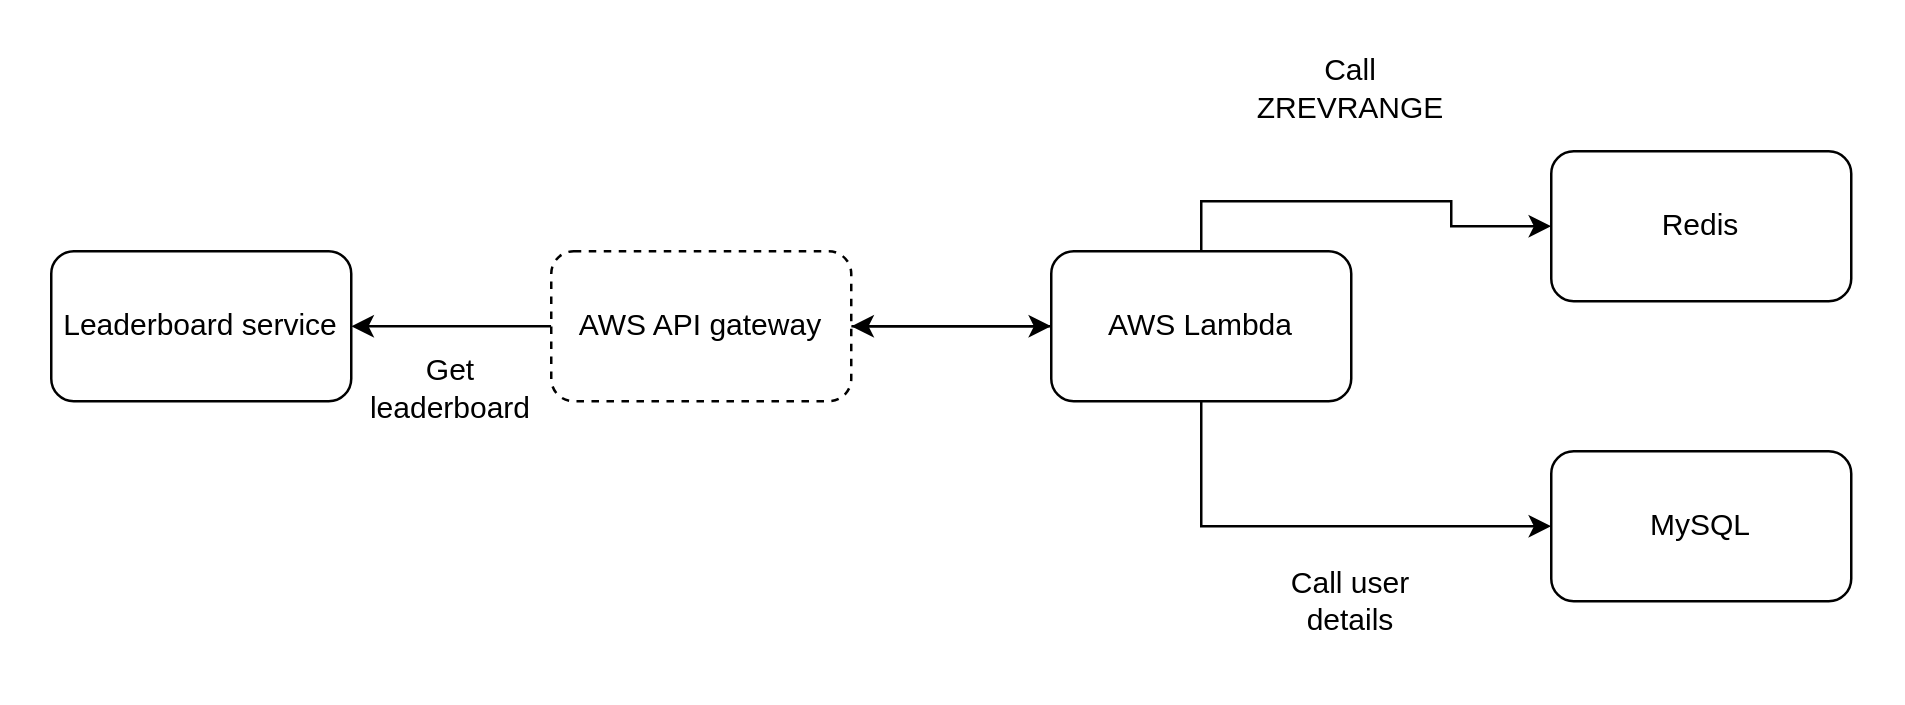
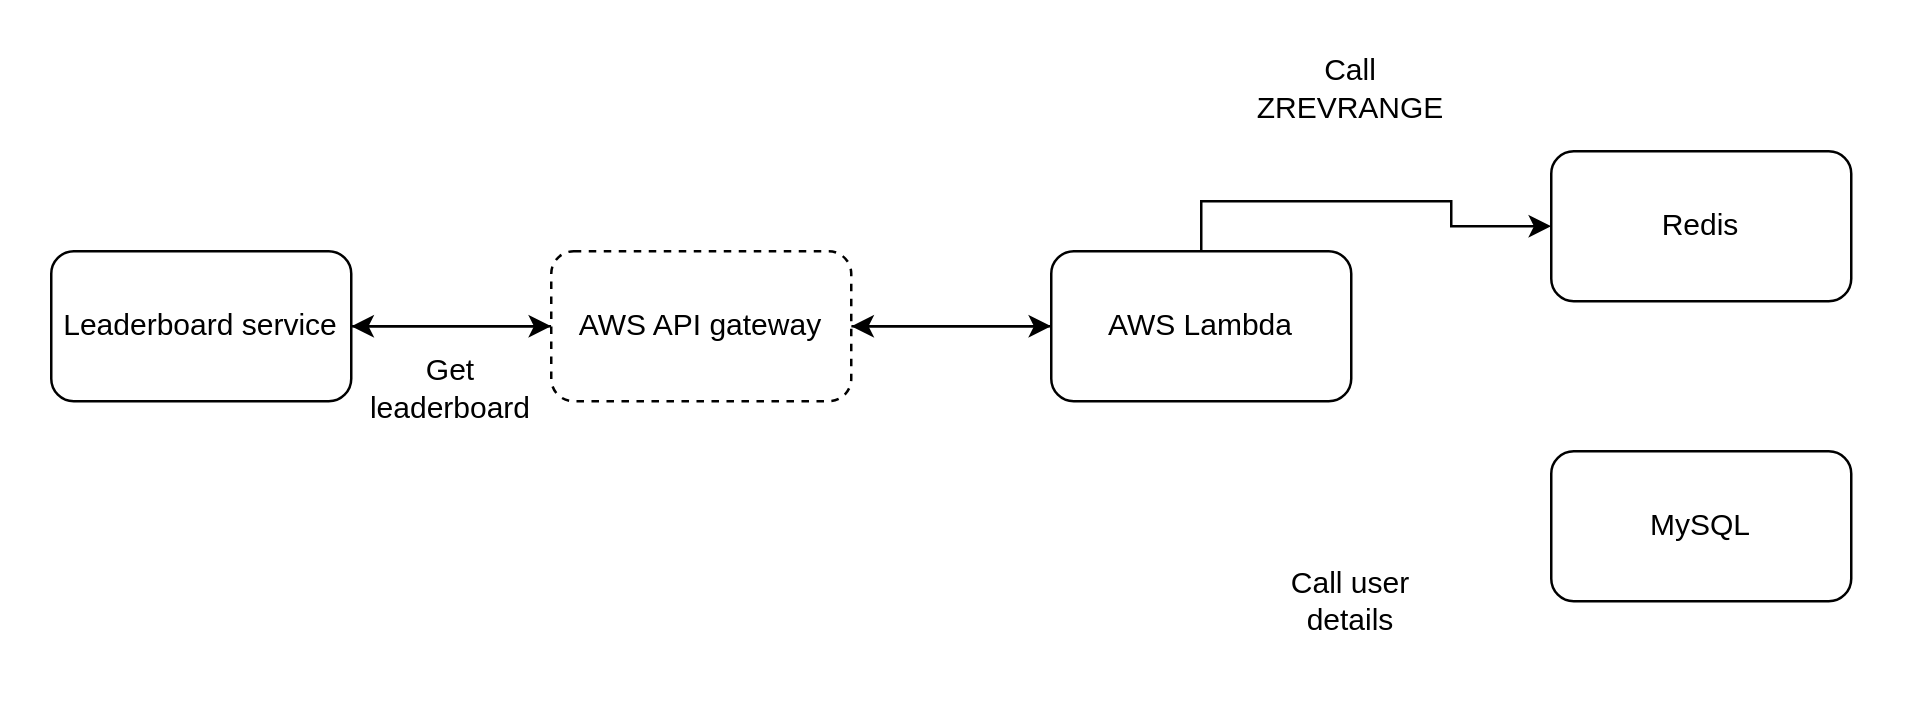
edge "Leaderboard service" -> "AWS API gateway": added
edge "AWS Lambda" -> "MySQL": removed
